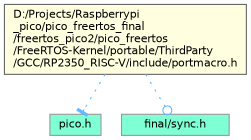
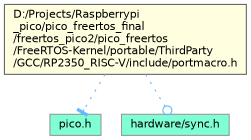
node "final/sync.h": label "final/sync.h" -> "hardware/sync.h"
